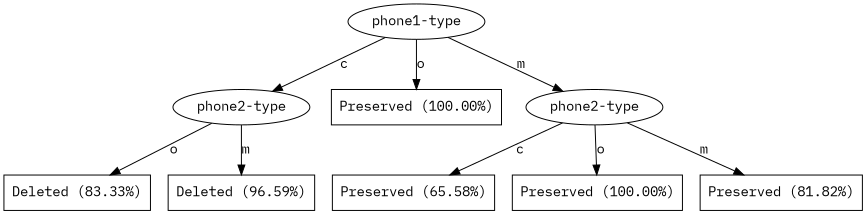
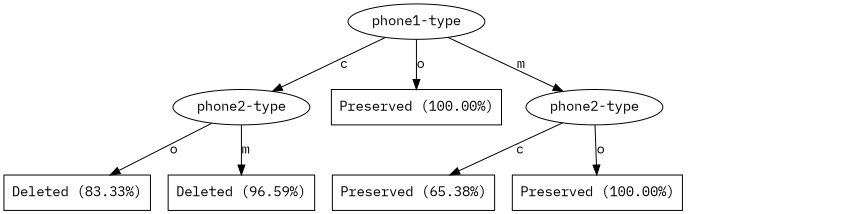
node "Preserved (65.58%)": label "Preserved (65.58%)" -> "Preserved (65.38%)"
node "Preserved (81.82%)": removed
